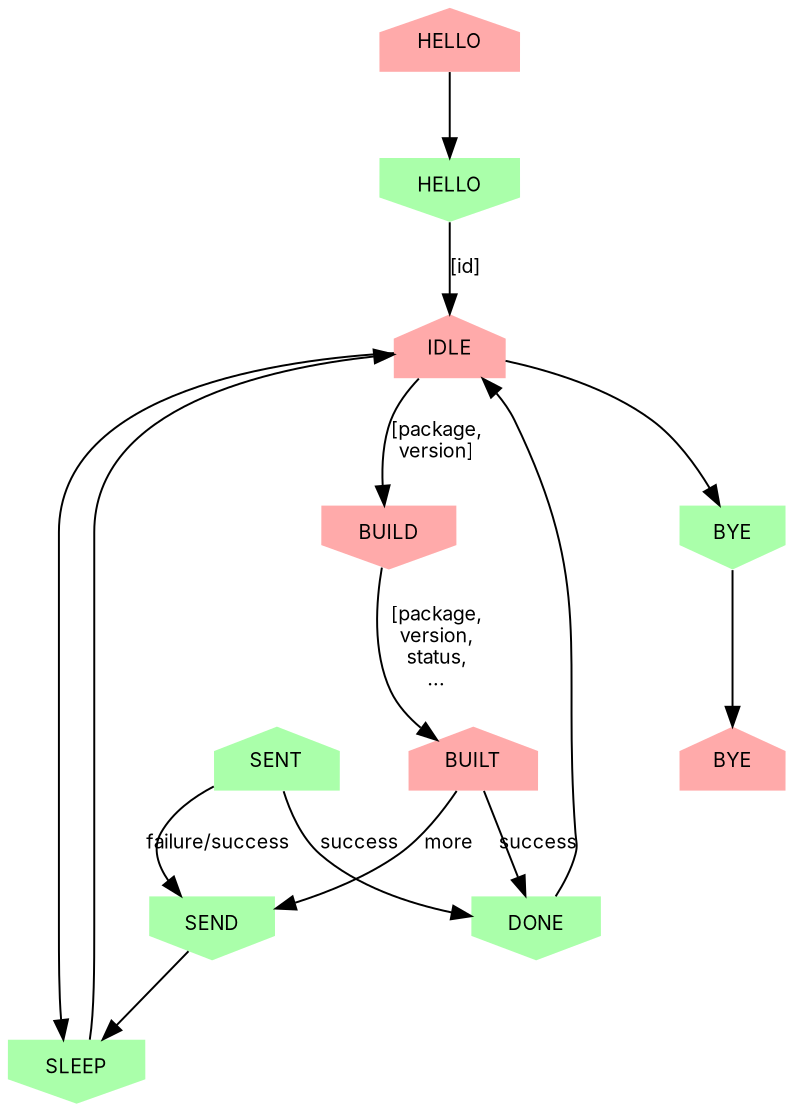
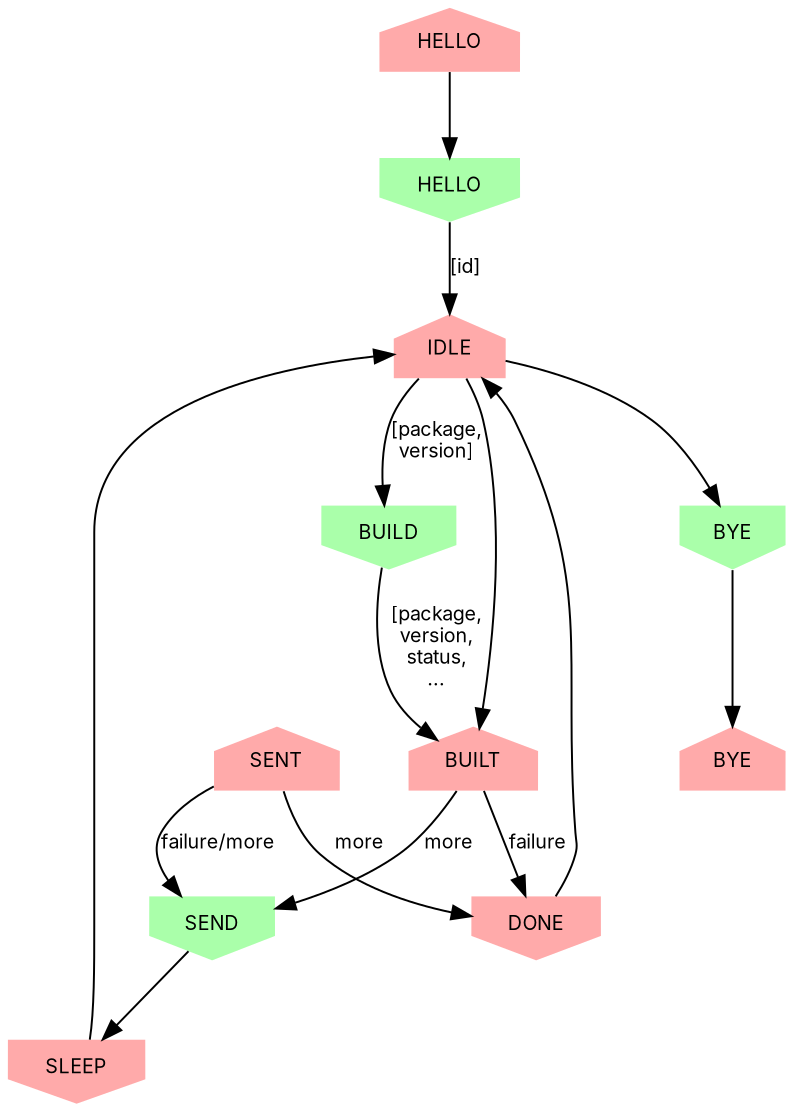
node "BUILD": fillcolor #ffaaaa -> #aaffaa
edge "IDLE" -> "SLEEP": now "IDLE" -> "BUILT"
node "SENT": fillcolor #aaffaa -> #ffaaaa
edge "SENT" -> "SEND": label "failure/success" -> "failure/more"
edge "SENT" -> "DONE": label "success" -> "more"
edge "BUILT" -> "DONE": label "success" -> "failure"
node "DONE": fillcolor #aaffaa -> #ffaaaa
node "SLEEP": fillcolor #aaffaa -> #ffaaaa
